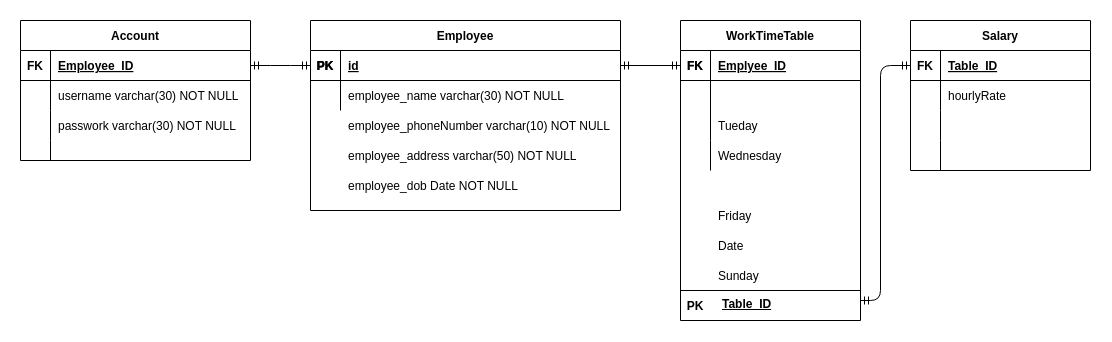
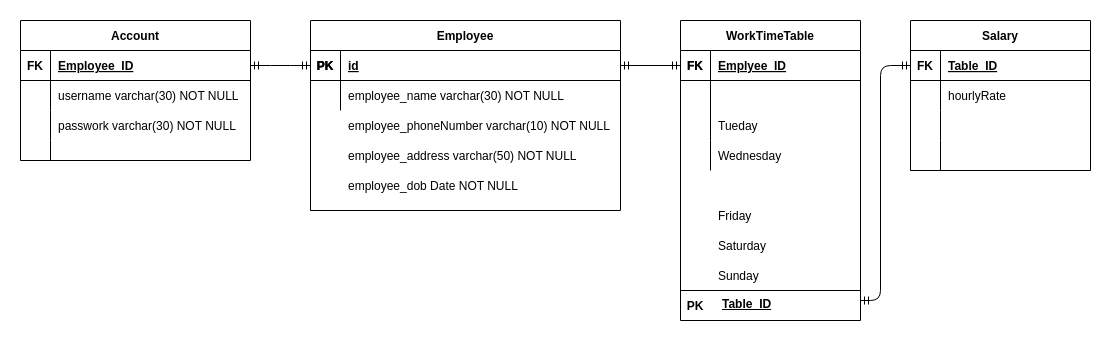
node "Date": label "Date" -> "Saturday"
